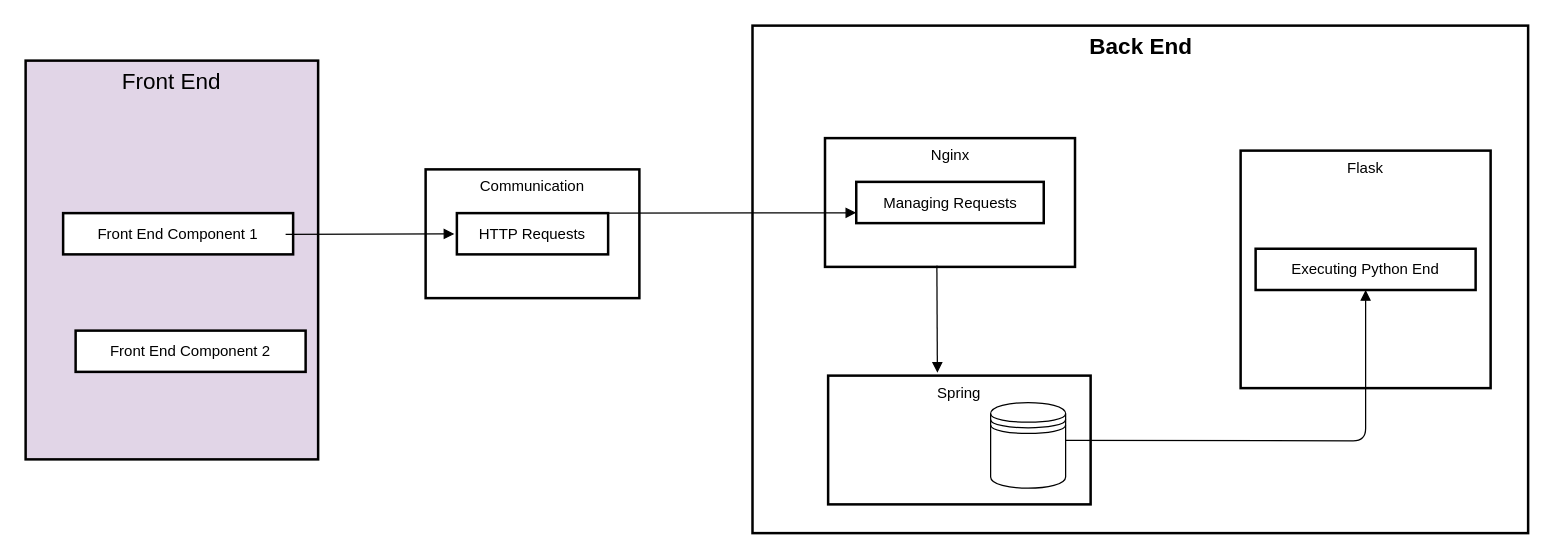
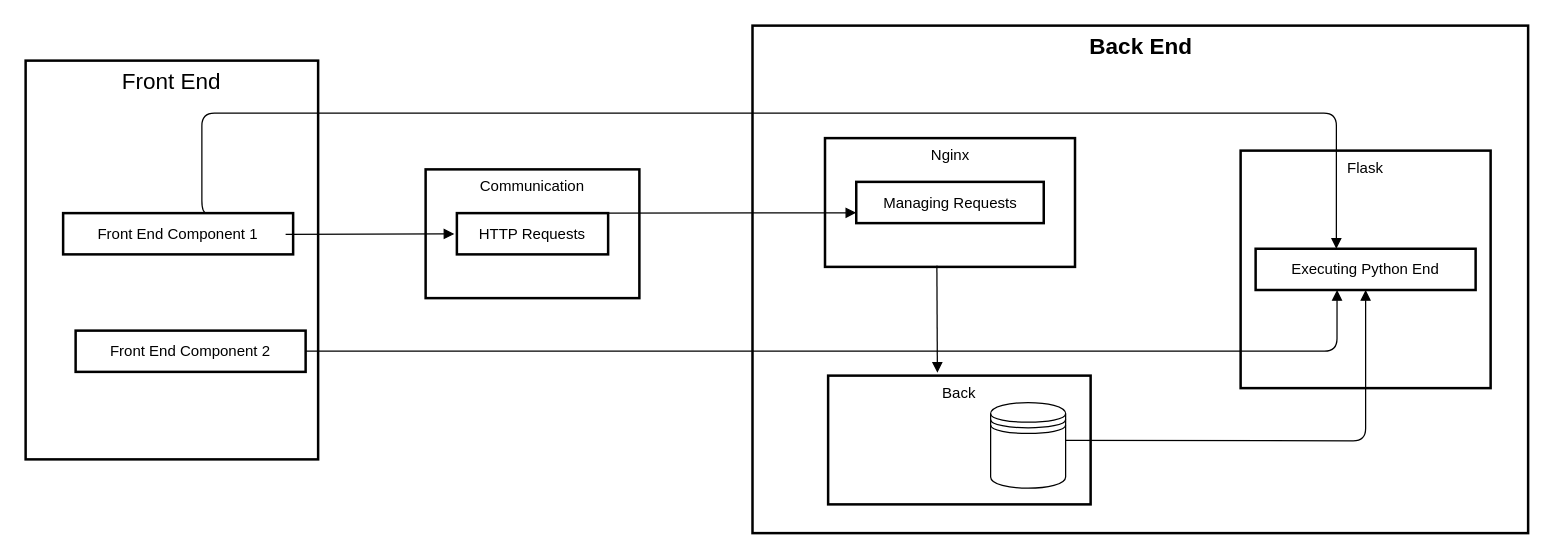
edge "Front End Component 1" -> "Executing Python End": added
node "Front End": fillcolor #e1d5e7 -> #ffffff
edge "Front End Component 2" -> "Executing Python End": added
node "Spring": label "Spring" -> "Back"
